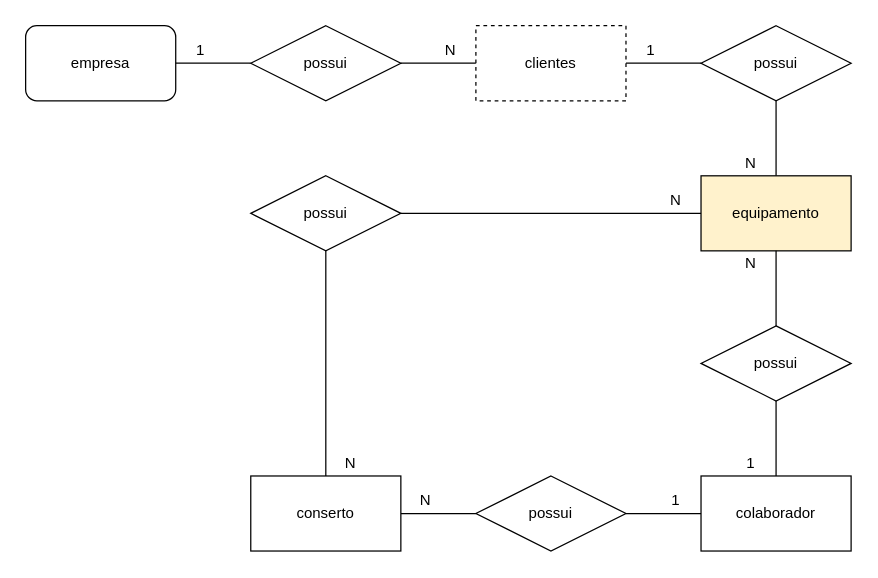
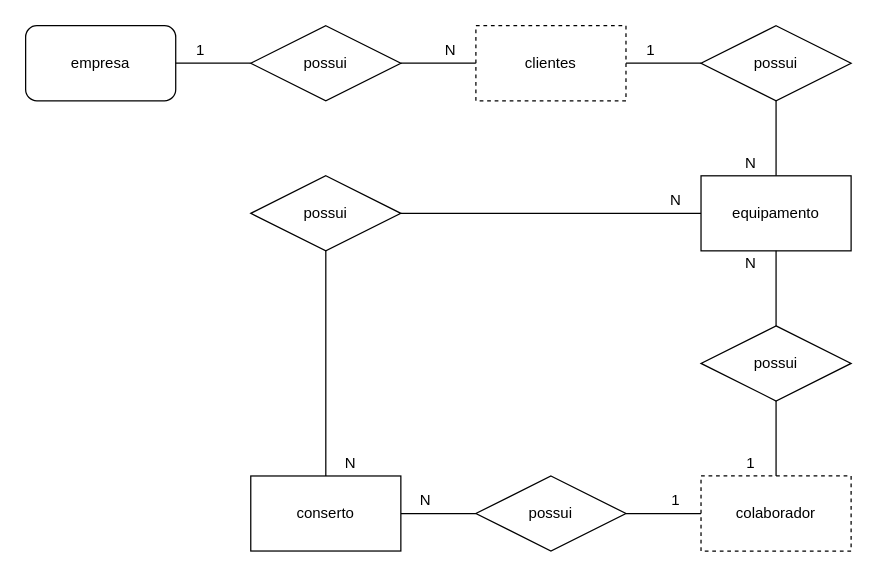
node "equipamento": fillcolor #fff2cc -> #ffffff
node "colaborador": style solid -> dashed
